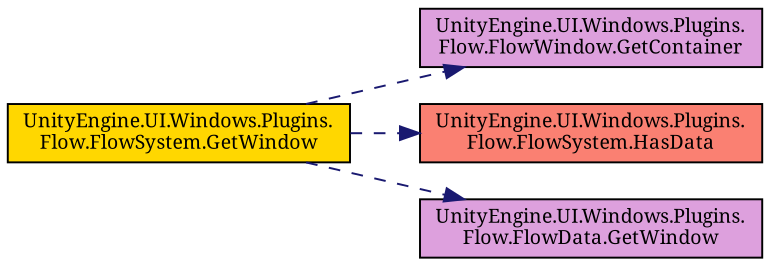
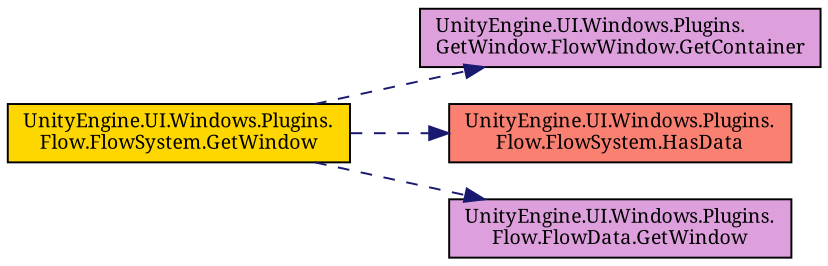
node "UnityEngine.UI.Windows.Plugins. Flow.FlowWindow.GetContainer": label "UnityEngine.UI.Windows.Plugins. Flow.FlowWindow.GetContainer" -> "UnityEngine.UI.Windows.Plugins. GetWindow.FlowWindow.GetContainer"
